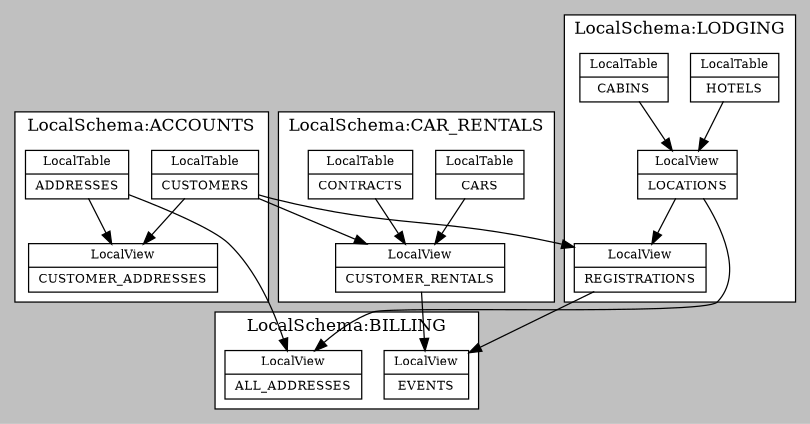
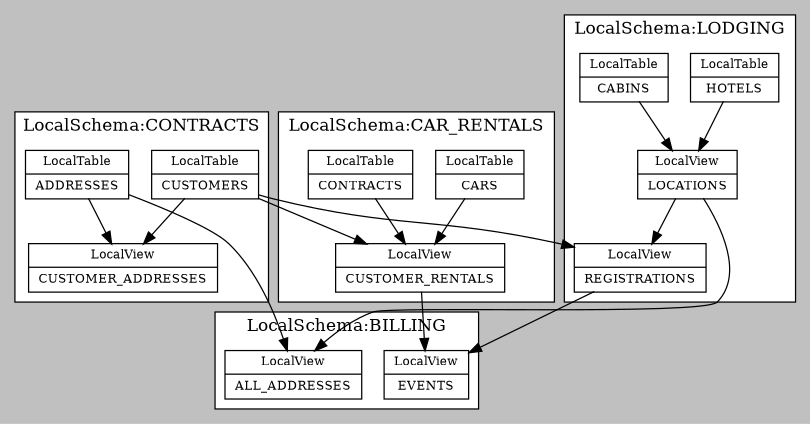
cluster "LocalSchema:ACCOUNTS": label "LocalSchema:ACCOUNTS" -> "LocalSchema:CONTRACTS"
